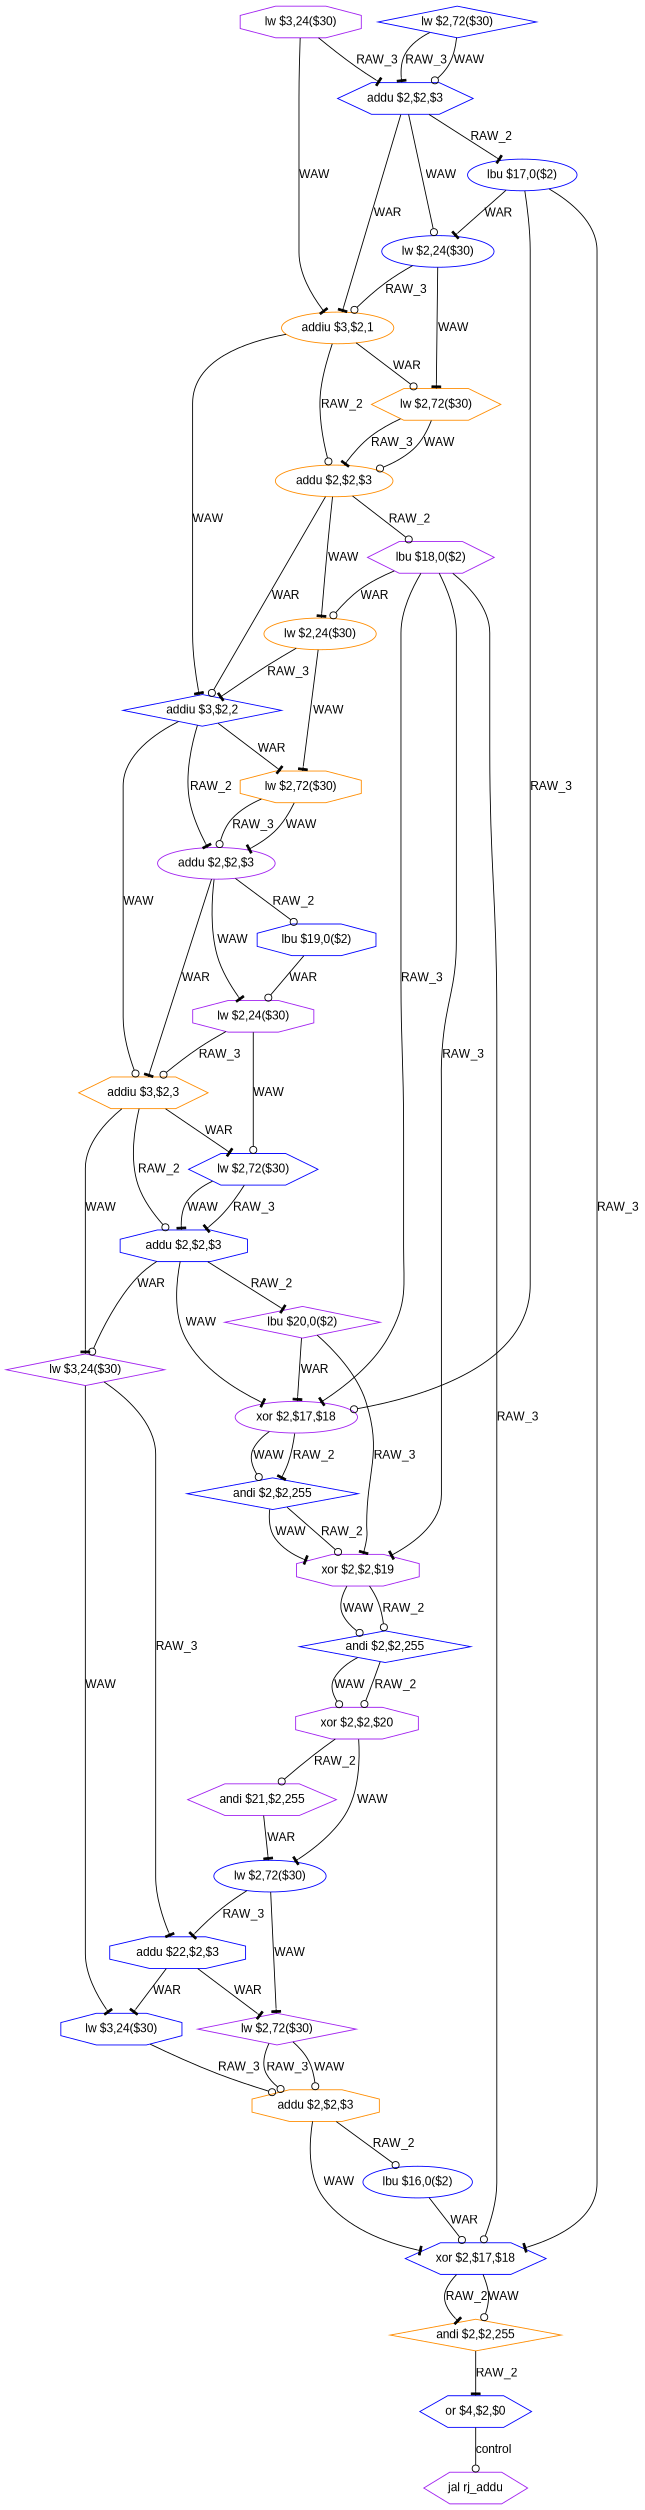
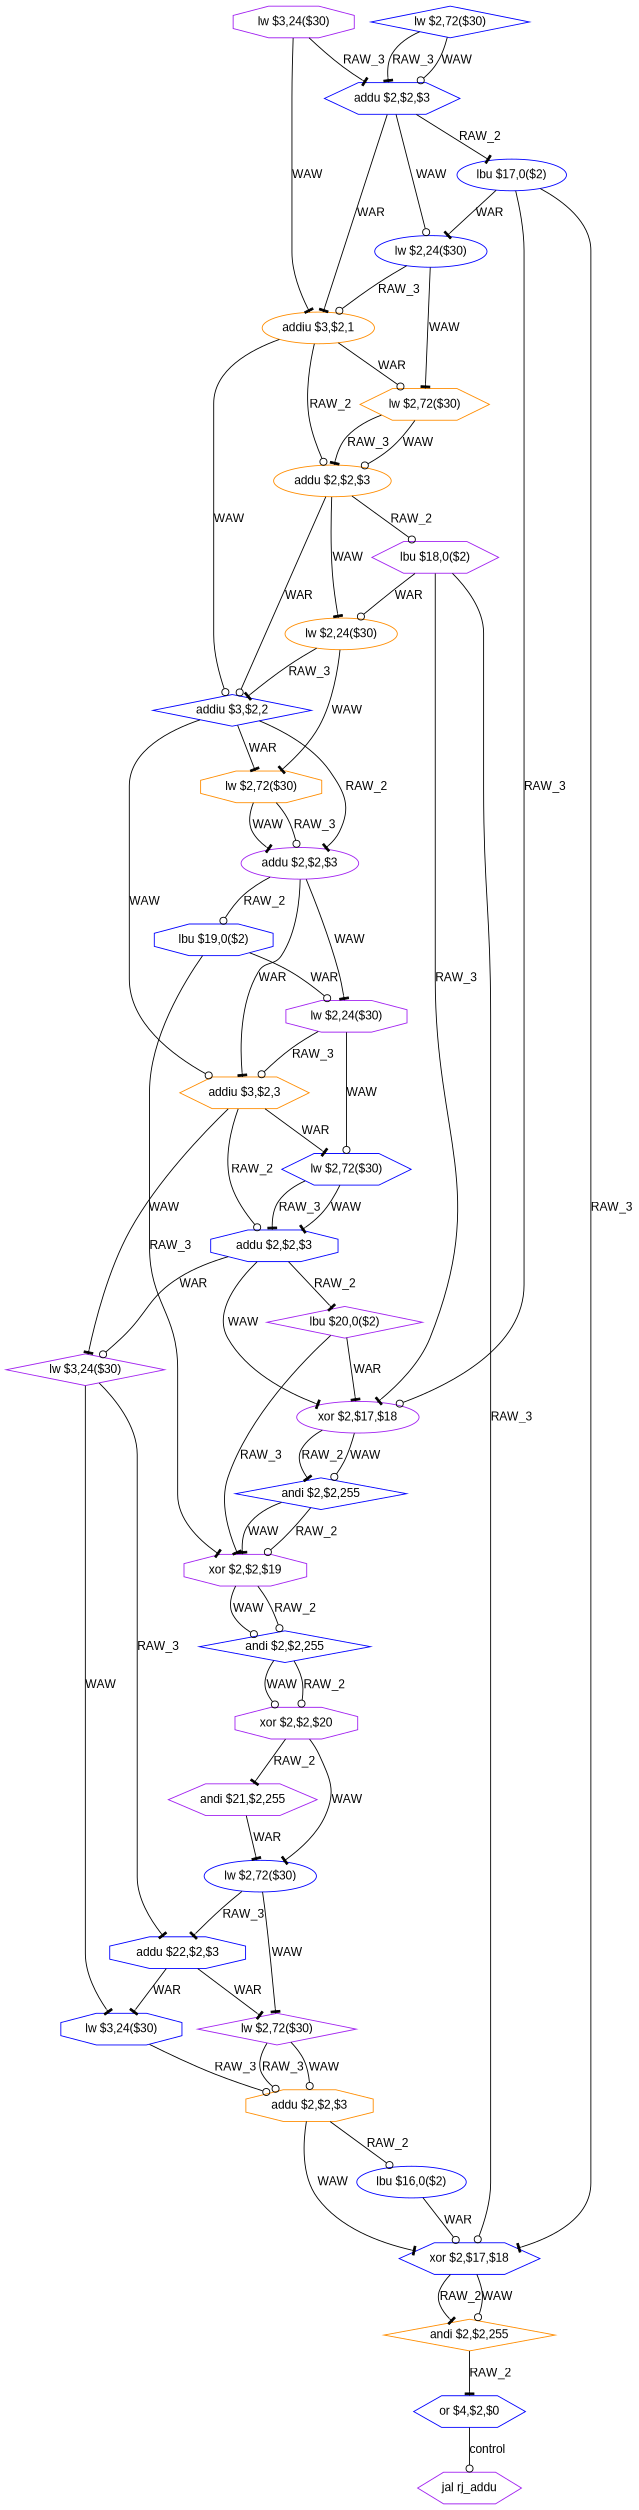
edge "addiu $3,$2,1" -> "addiu $3,$2,2": arrowhead tee -> odot
edge "lbu $18,0($2)" -> "xor $2,$2,$19": now "lbu $19,0($2)" -> "xor $2,$2,$19"
edge "xor $2,$2,$20" -> "andi $21,$2,255": arrowhead odot -> tee
